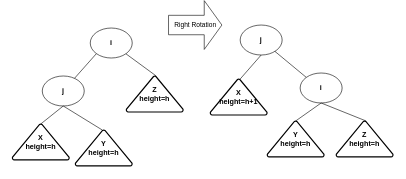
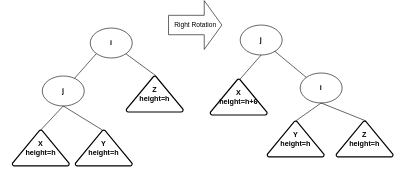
node "X height=h+1": label "X height=h+1" -> "X height=h+6"
node "X height=h": moved (41, 142) -> (41, 148)
